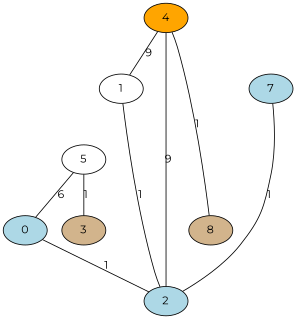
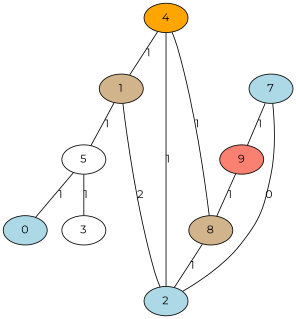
edge "4" -- "1": label "9" -> "1"
node "1": fillcolor white -> tan
edge "1" -- "5": added, label "1"
edge "4" -- "2": label "9" -> "1"
node "9": added
edge "5" -- "0": label "6" -> "1"
edge "1" -- "2": label "1" -> "2"
edge "7" -- "2": label "1" -> "0"
node "3": fillcolor tan -> white
edge "0" -- "2": now "8" -- "2"
